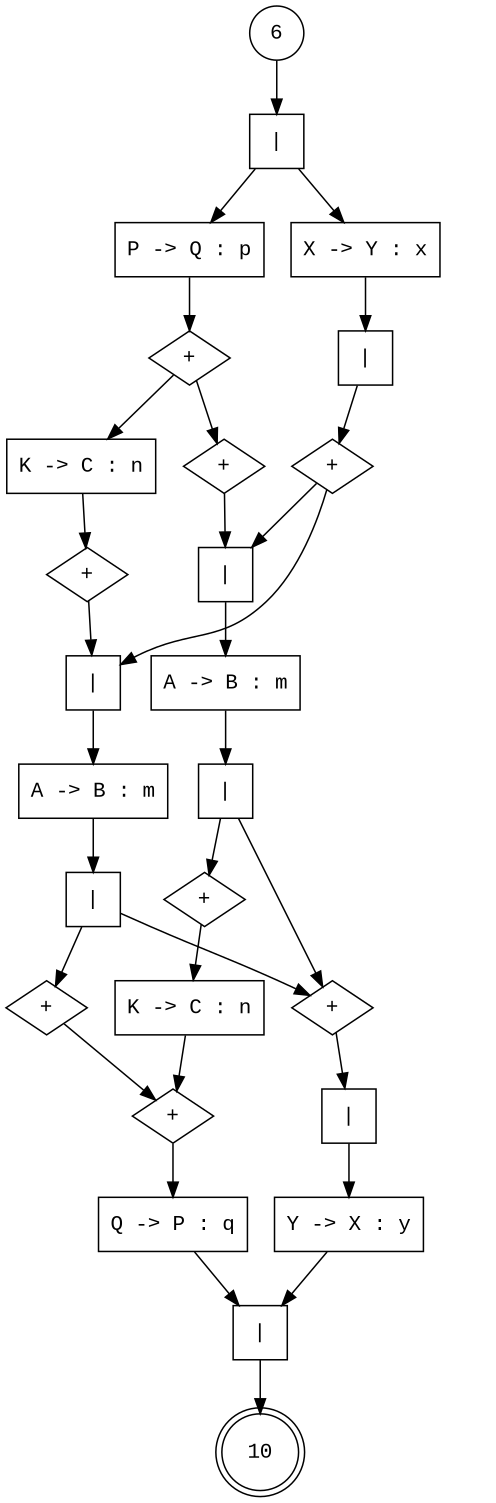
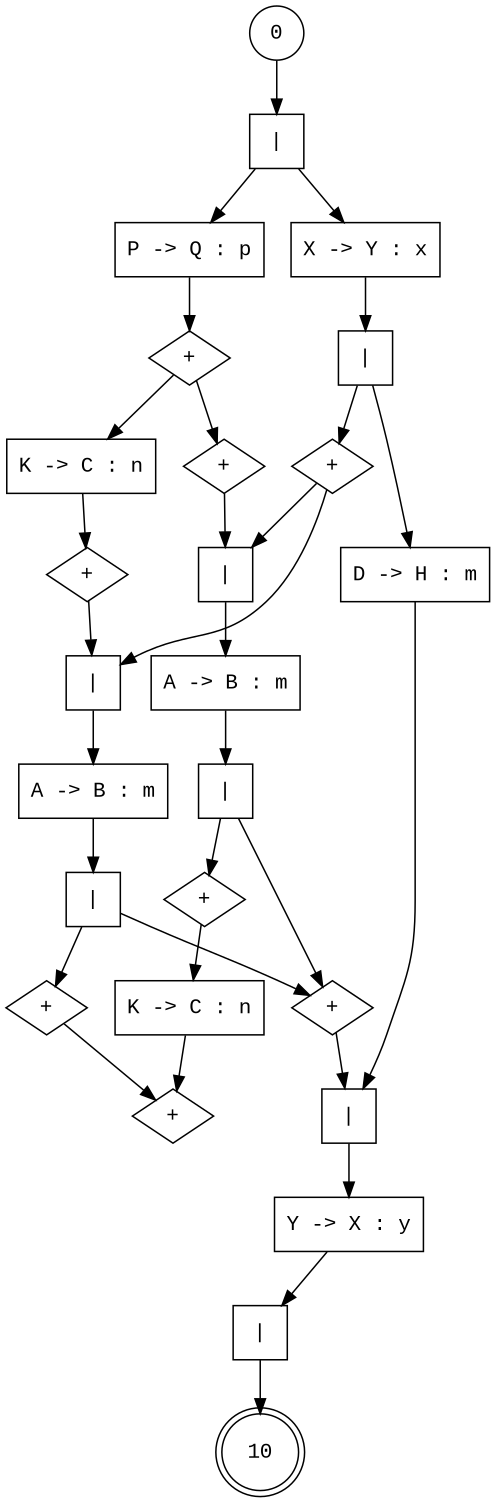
node "6": label "6" -> "0"
node "D -> H : m": added
node "Q -> P : q": removed
